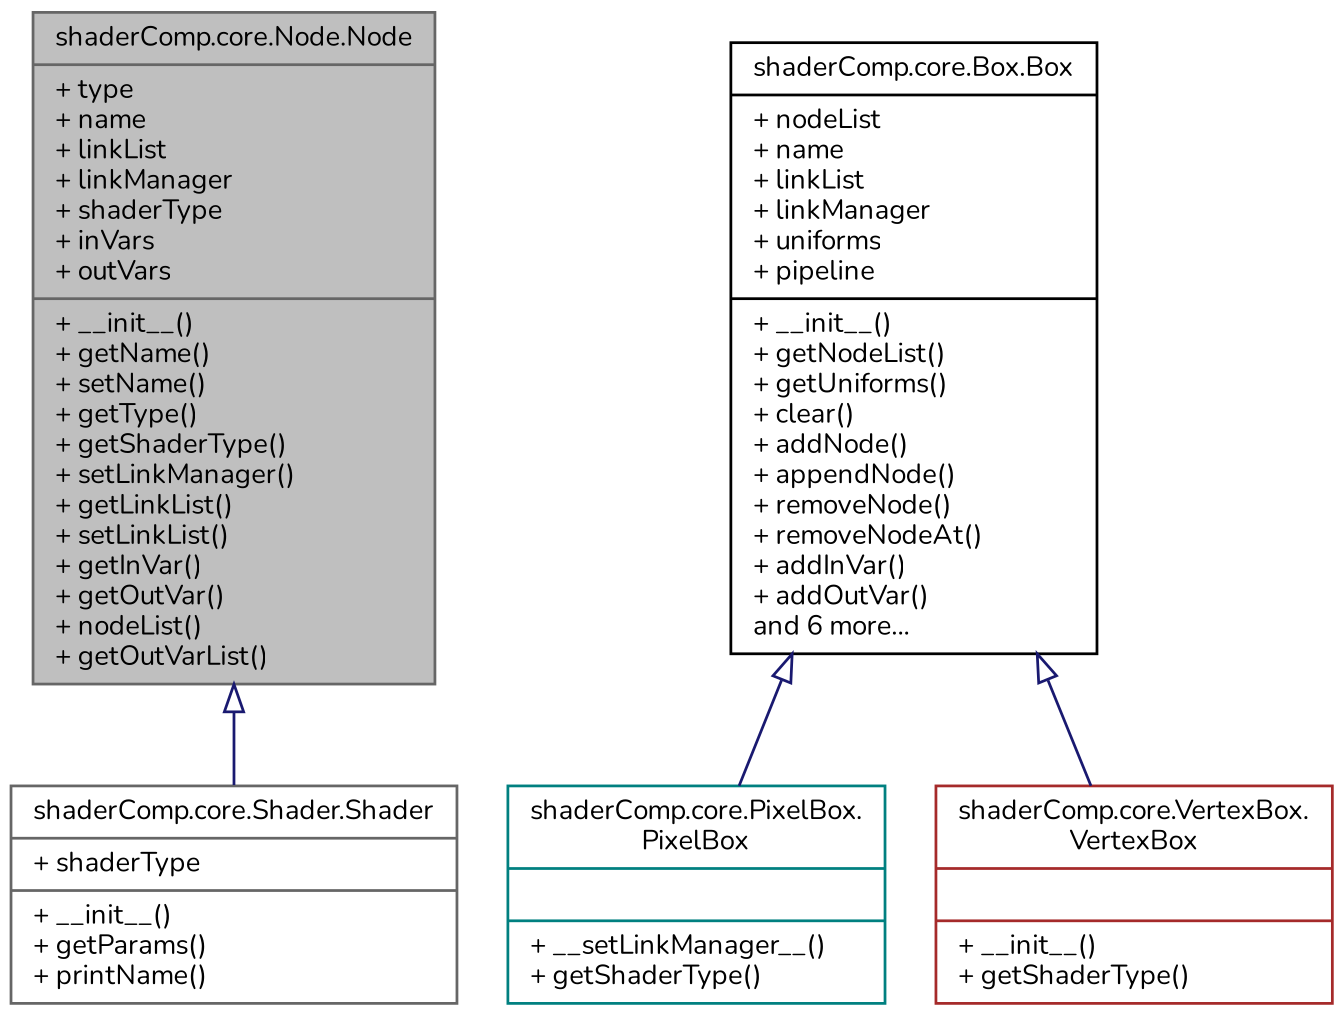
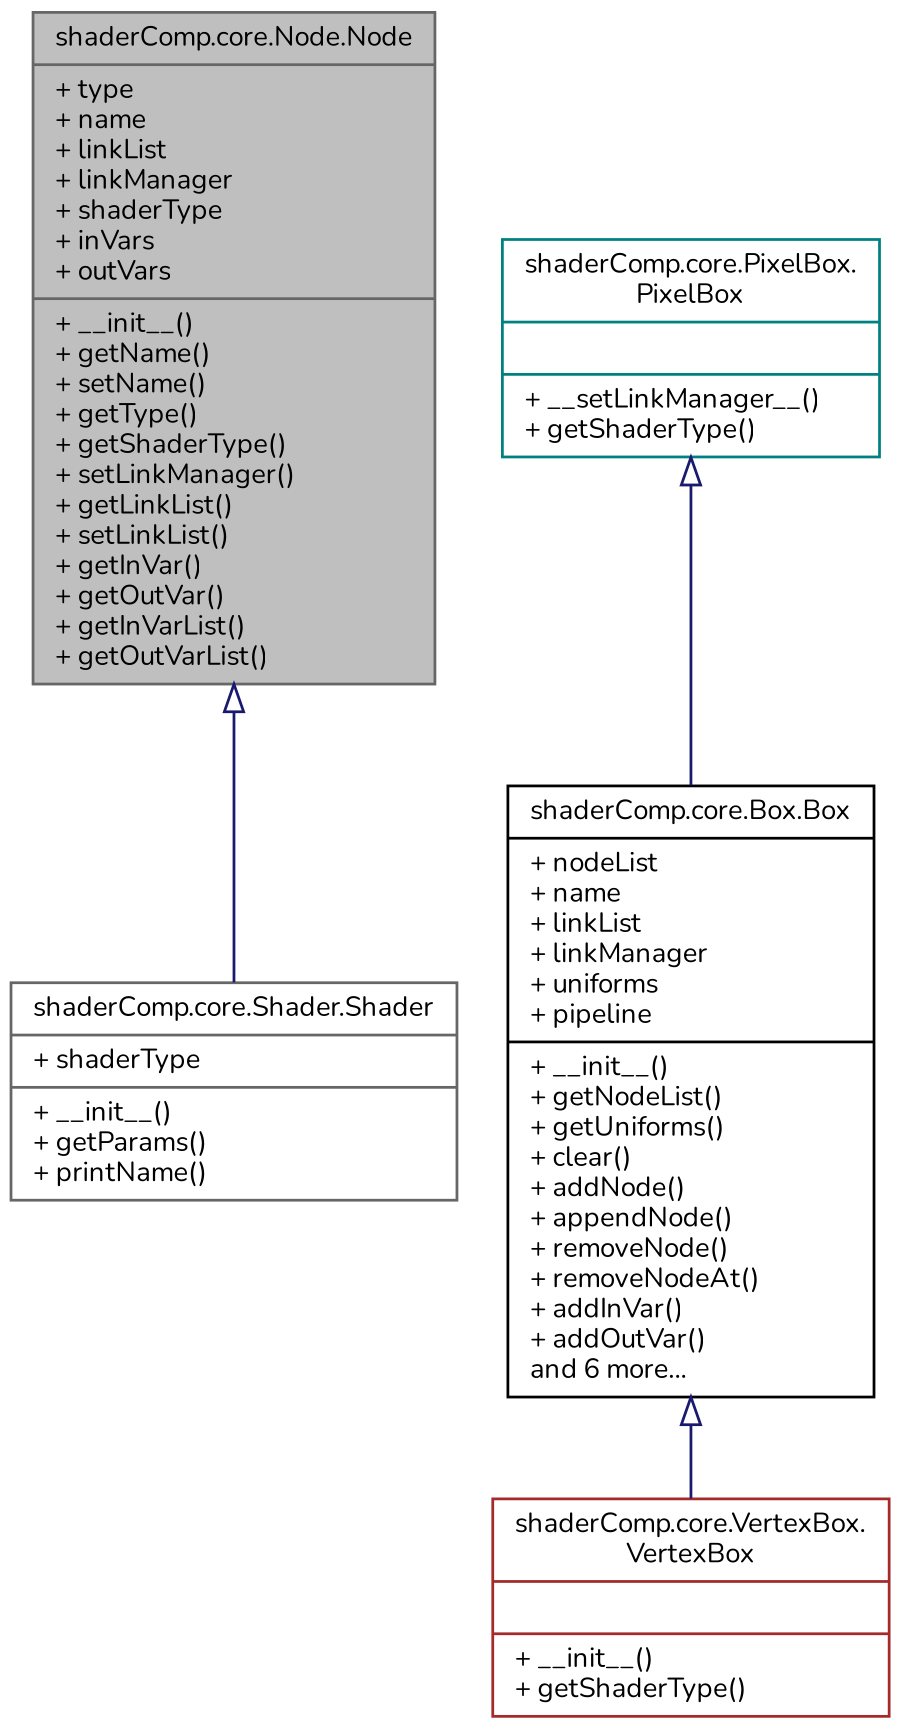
node "shaderComp.core.Node.Node": text "+ nodeList()" -> "+ getInVarList()"
edge "shaderComp.core.PixelBox." -> "shaderComp.core.Box.Box": reversed
